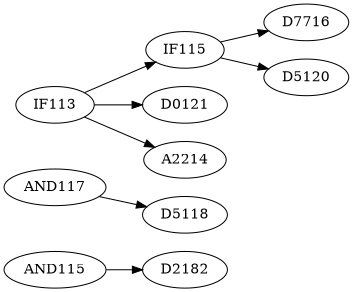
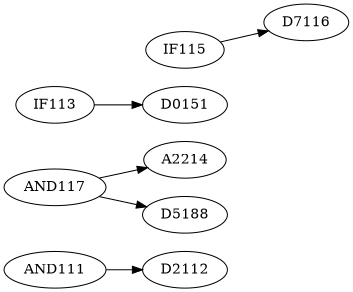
node "D7716": label "D7716" -> "D7116"
node "D5120": removed
edge "IF113" -> "IF115": removed
node "D0121": label "D0121" -> "D0151"
edge "IF113" -> "A2214": now "AND117" -> "A2214"
node "D5118": label "D5118" -> "D5188"
node "AND115": label "AND115" -> "AND111"
node "D2182": label "D2182" -> "D2112"
